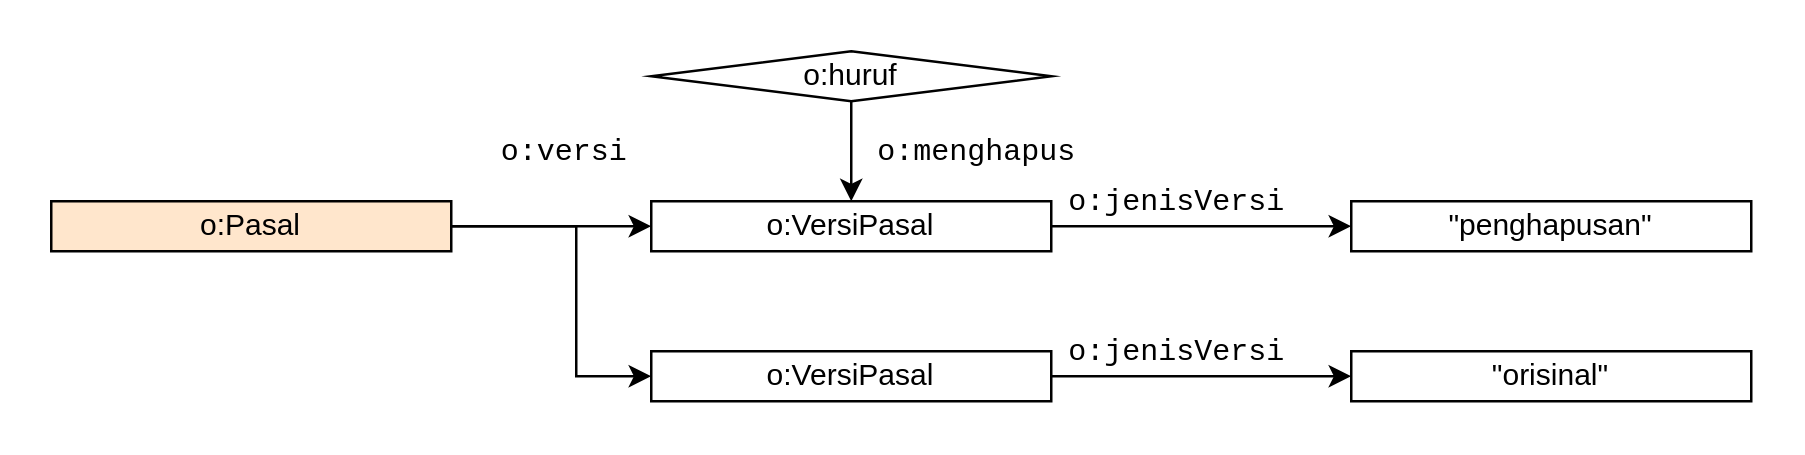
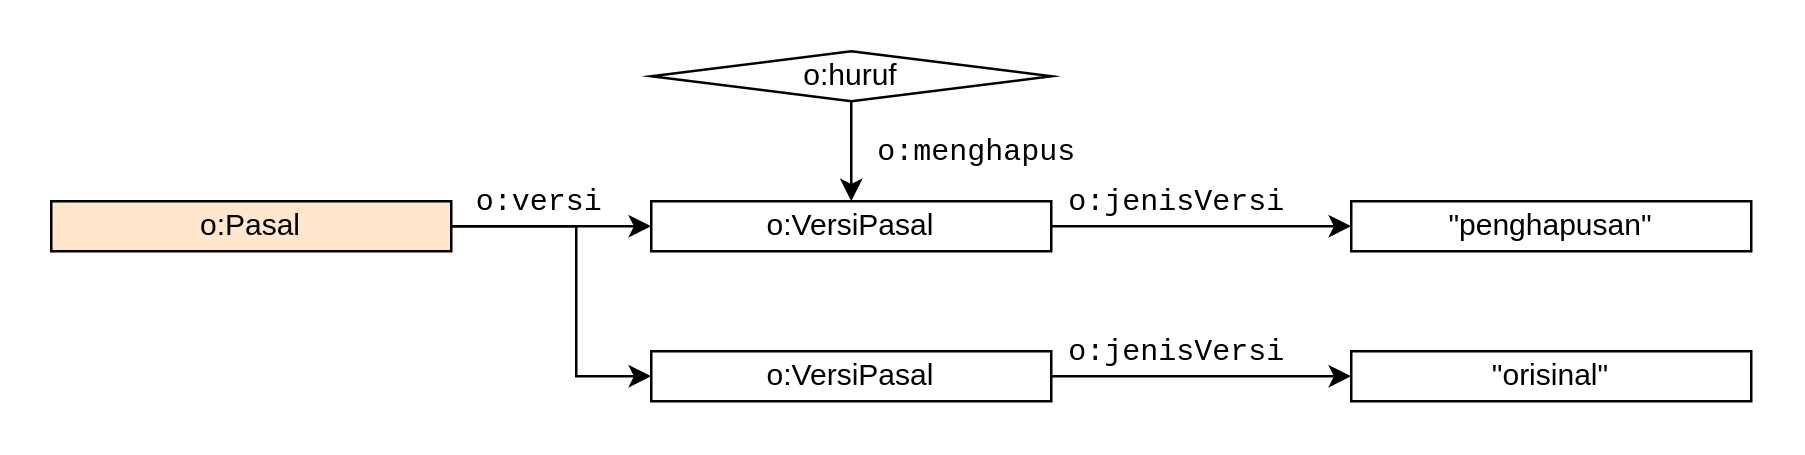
node "o:versi": moved (564, 151) -> (539, 201)
